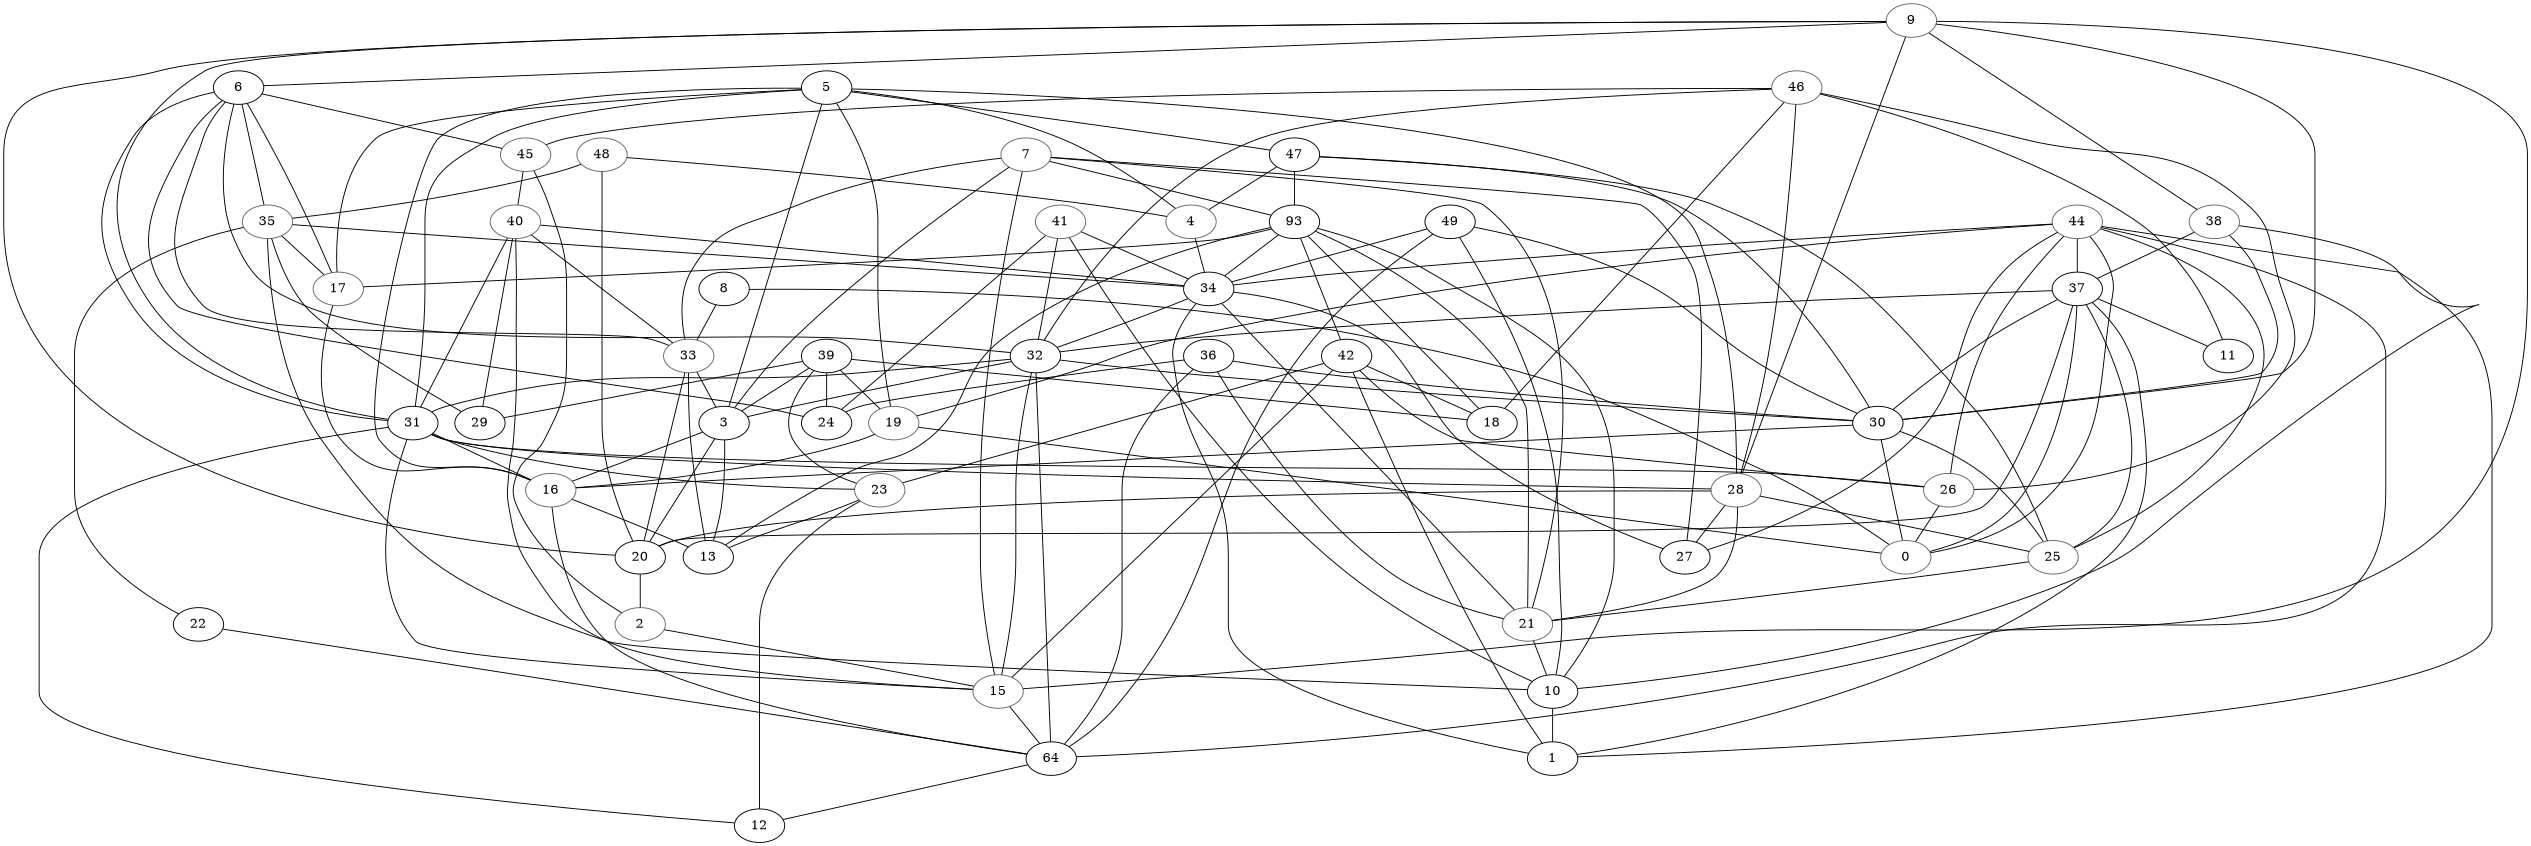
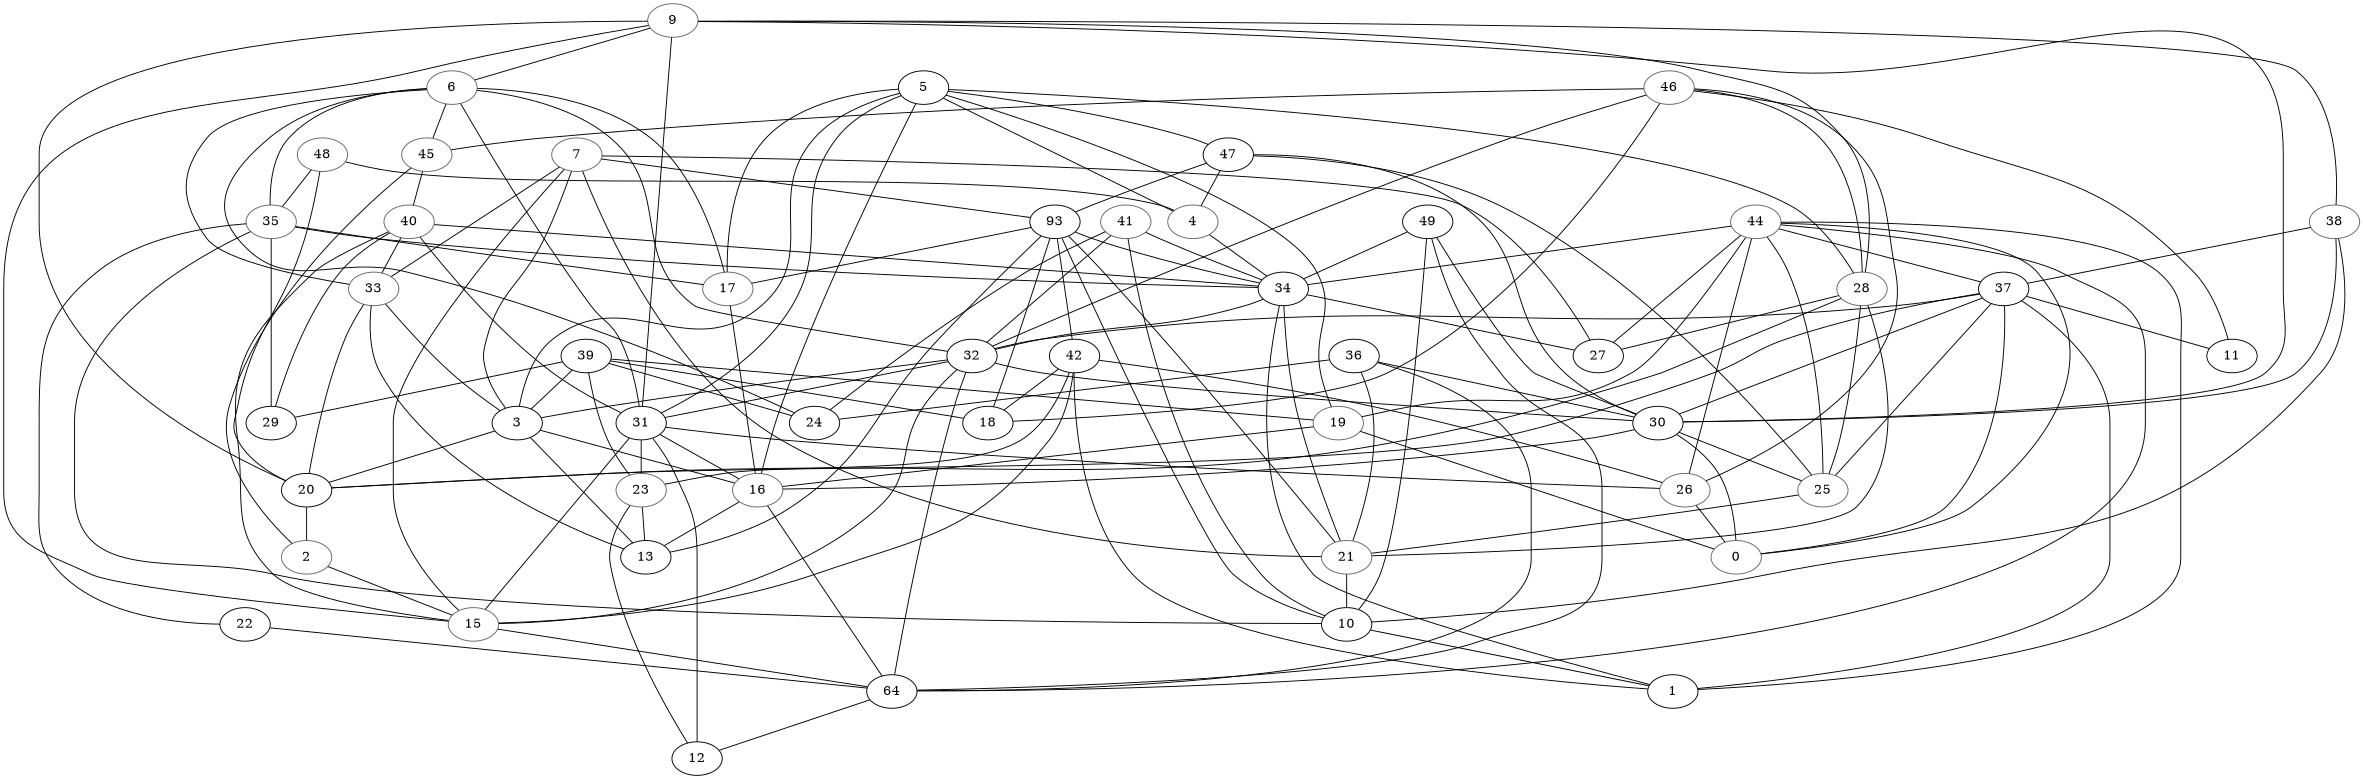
node "6": color black -> gray40
node "8": removed
edge "31" -- "28": removed
